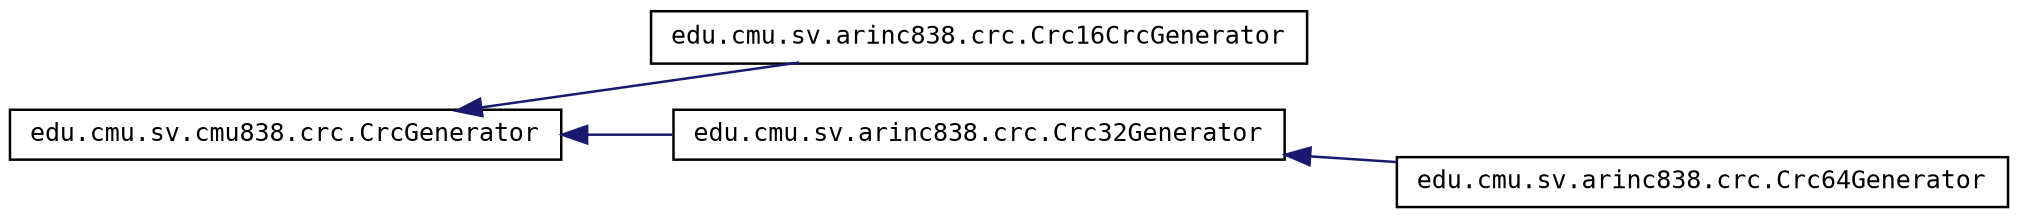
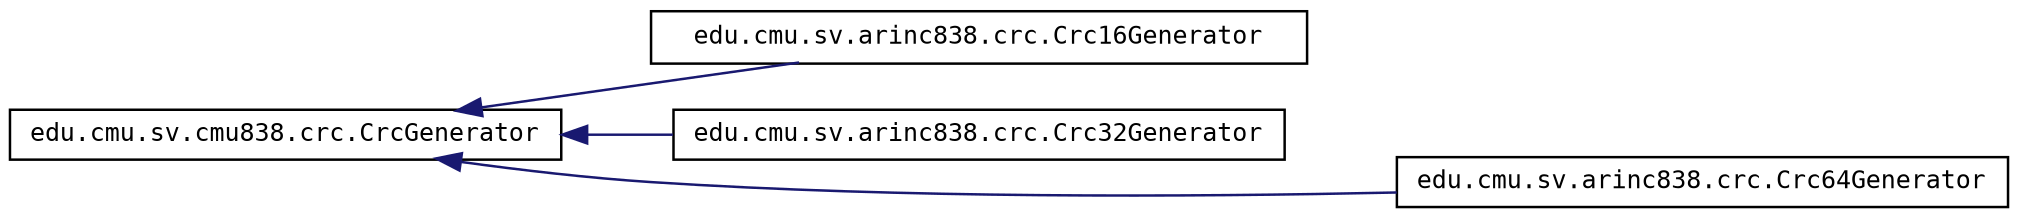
node "edu.cmu.sv.arinc838.crc.Crc16CrcGenerator": label "edu.cmu.sv.arinc838.crc.Crc16CrcGenerator" -> "edu.cmu.sv.arinc838.crc.Crc16Generator"
edge "edu.cmu.sv.arinc838.crc.Crc64Generator" -> "edu.cmu.sv.arinc838.crc.Crc32Generator": now "edu.cmu.sv.arinc838.crc.Crc64Generator" -> "edu.cmu.sv.cmu838.crc.CrcGenerator"
